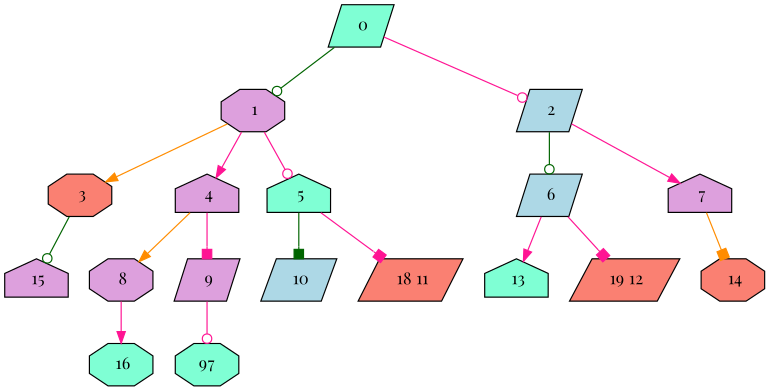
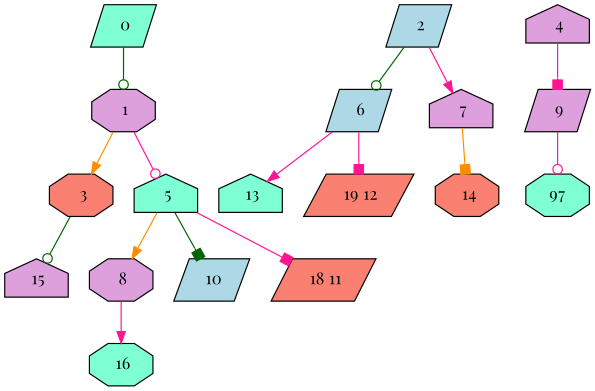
edge "0" -> "2": removed
edge "1" -> "4": removed
edge "4" -> "8": now "5" -> "8"
